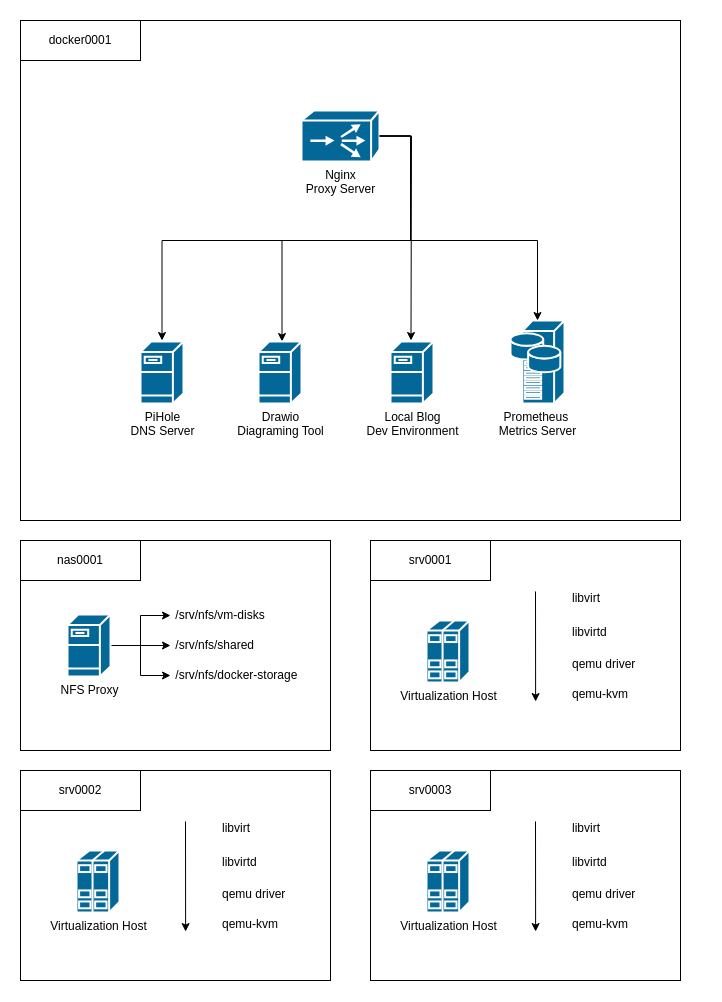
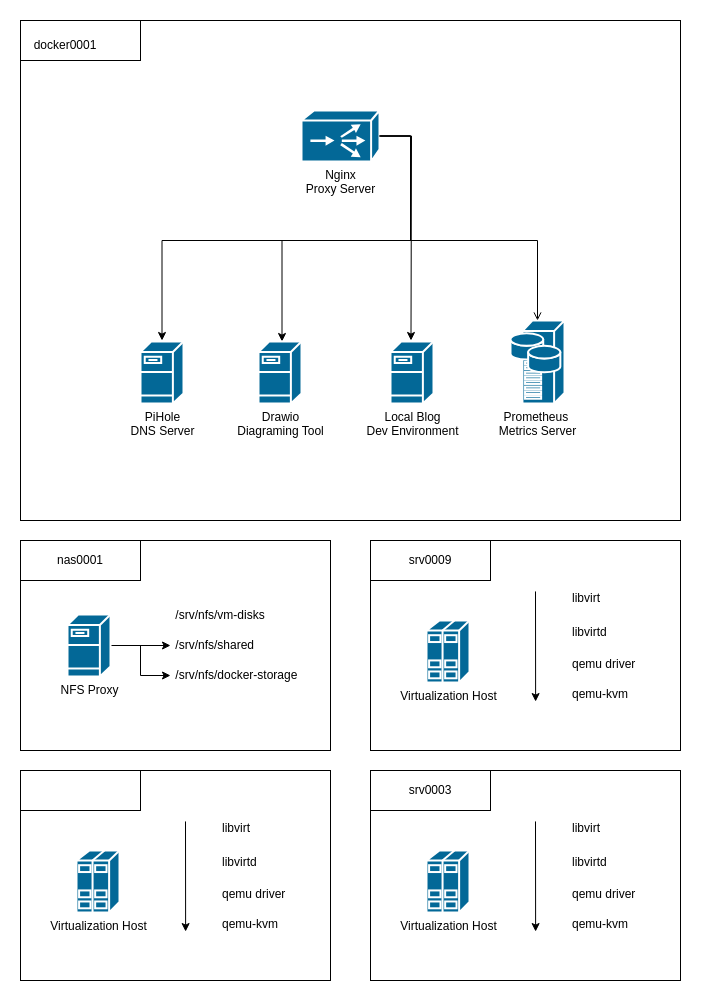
node "docker0001": moved (81, 41) -> (66, 46)
edge "Nginx Proxy Server" -> "Prometheus Metrics Server": arrowhead classic -> open
node "srv0001": label "srv0001" -> "srv0009"
edge "NFS Proxy" -> "/srv/nfs/vm-disks": removed
node "srv0002": removed
